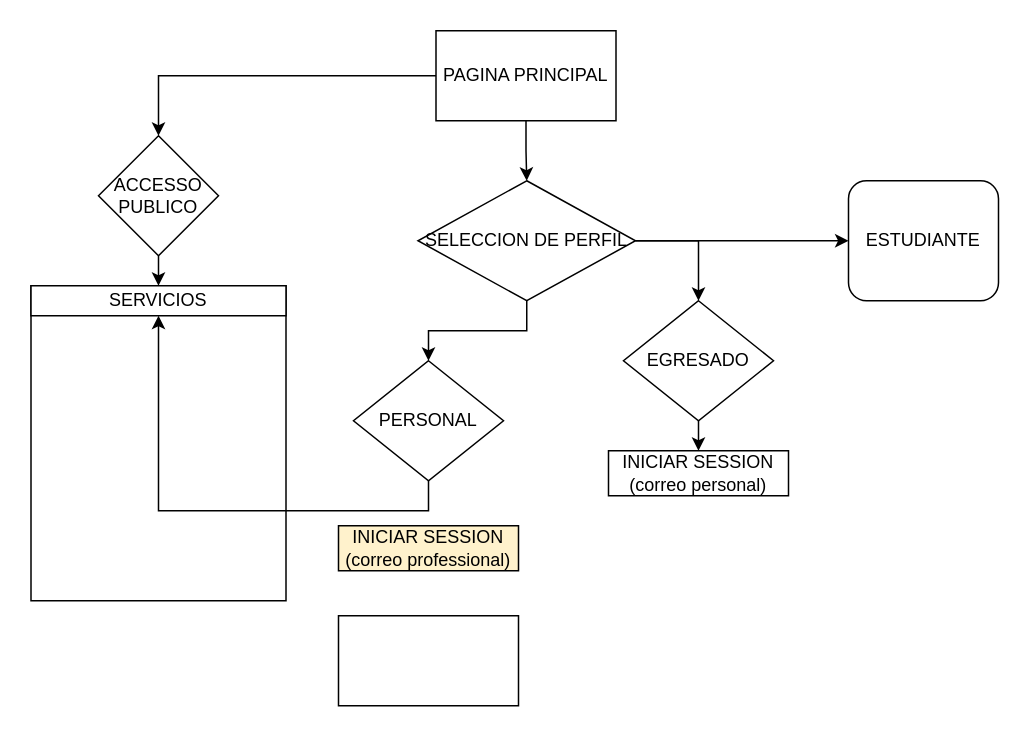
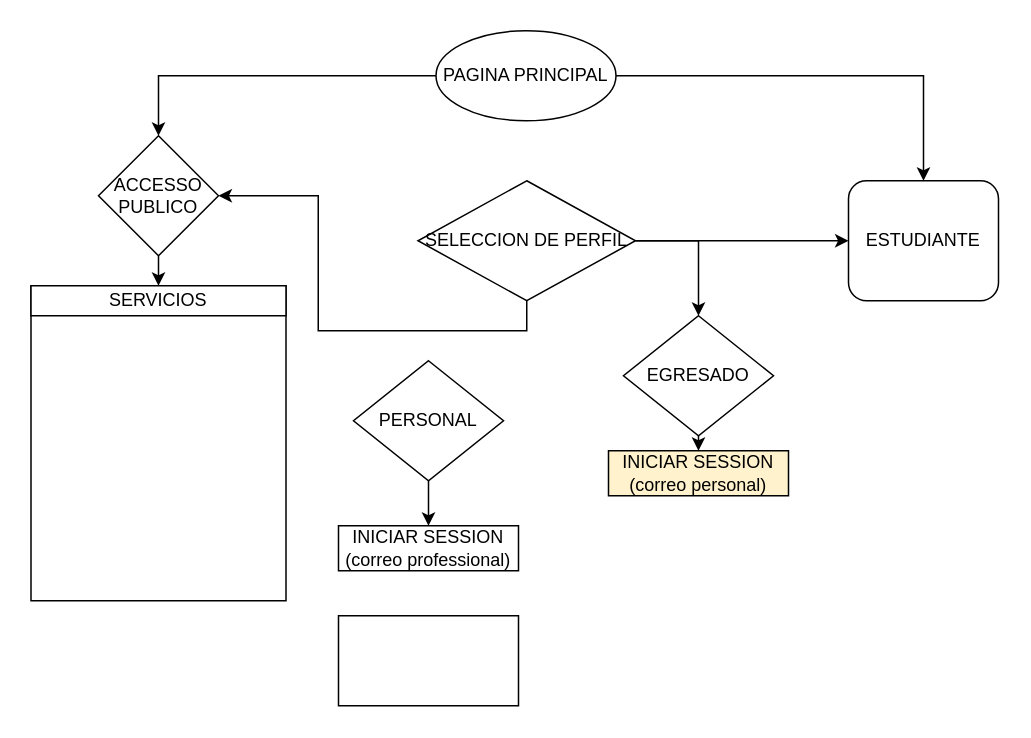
node "PAGINA PRINCIPAL": shape rectangle -> ellipse
edge "PAGINA PRINCIPAL" -> "SELECCION DE PERFIL": now "PAGINA PRINCIPAL" -> "ESTUDIANTE"
edge "SELECCION DE PERFIL" -> "PERSONAL": now "SELECCION DE PERFIL" -> "ACCESSO PUBLICO"
node "EGRESADO": moved (698, 361) -> (698, 376)
node "INICIAR SESSION (correo personal)": fillcolor #ffffff -> #fff2cc
edge "PERSONAL" -> "SERVICIOS": now "PERSONAL" -> "INICIAR SESSION (correo professional)"
node "INICIAR SESSION (correo professional)": fillcolor #fff2cc -> #ffffff
